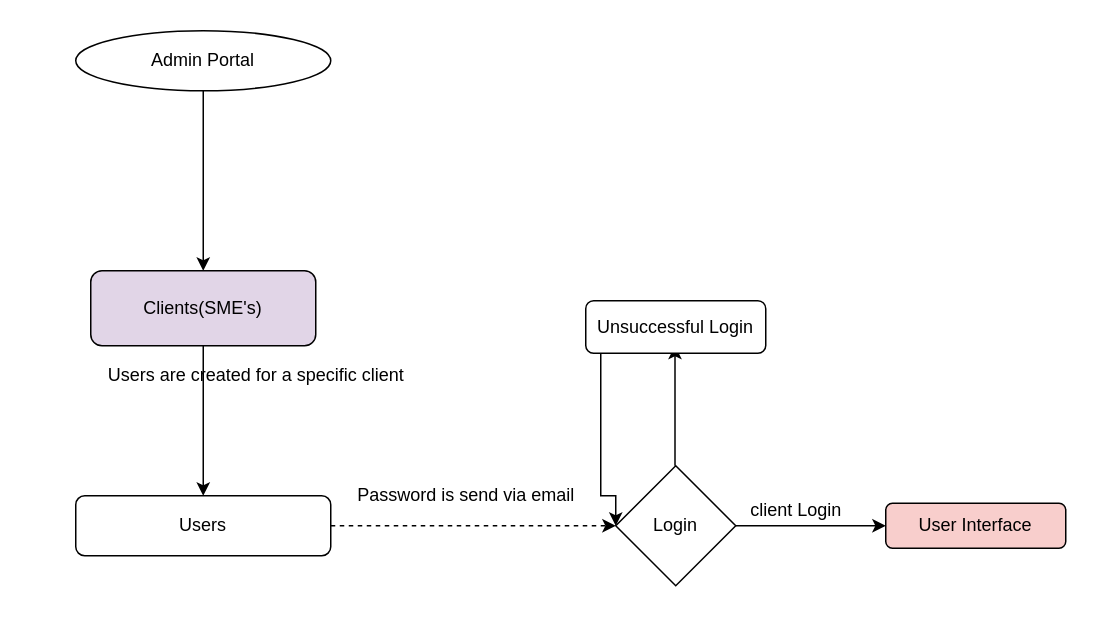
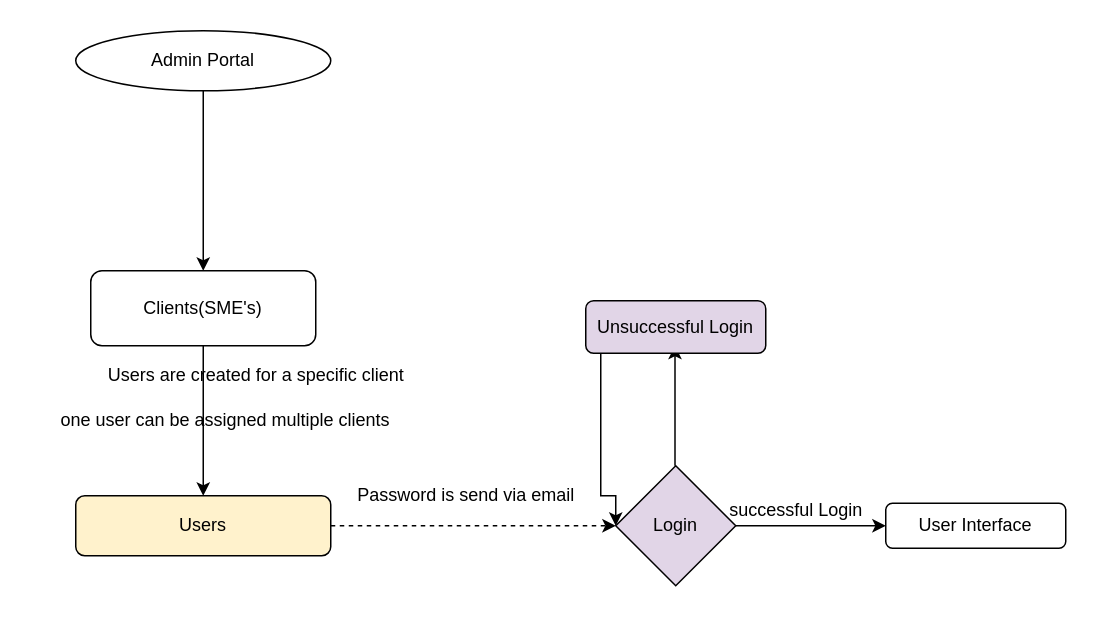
node "Clients(SME's)": fillcolor #e1d5e7 -> #ffffff
node "Unsuccessful Login": fillcolor #ffffff -> #e1d5e7
node "one user can be assigned multiple clients": added
node "client Login": label "client Login" -> "successful Login"
node "Users": fillcolor #ffffff -> #fff2cc
node "Login": fillcolor #ffffff -> #e1d5e7
node "User Interface": fillcolor #f8cecc -> #ffffff
